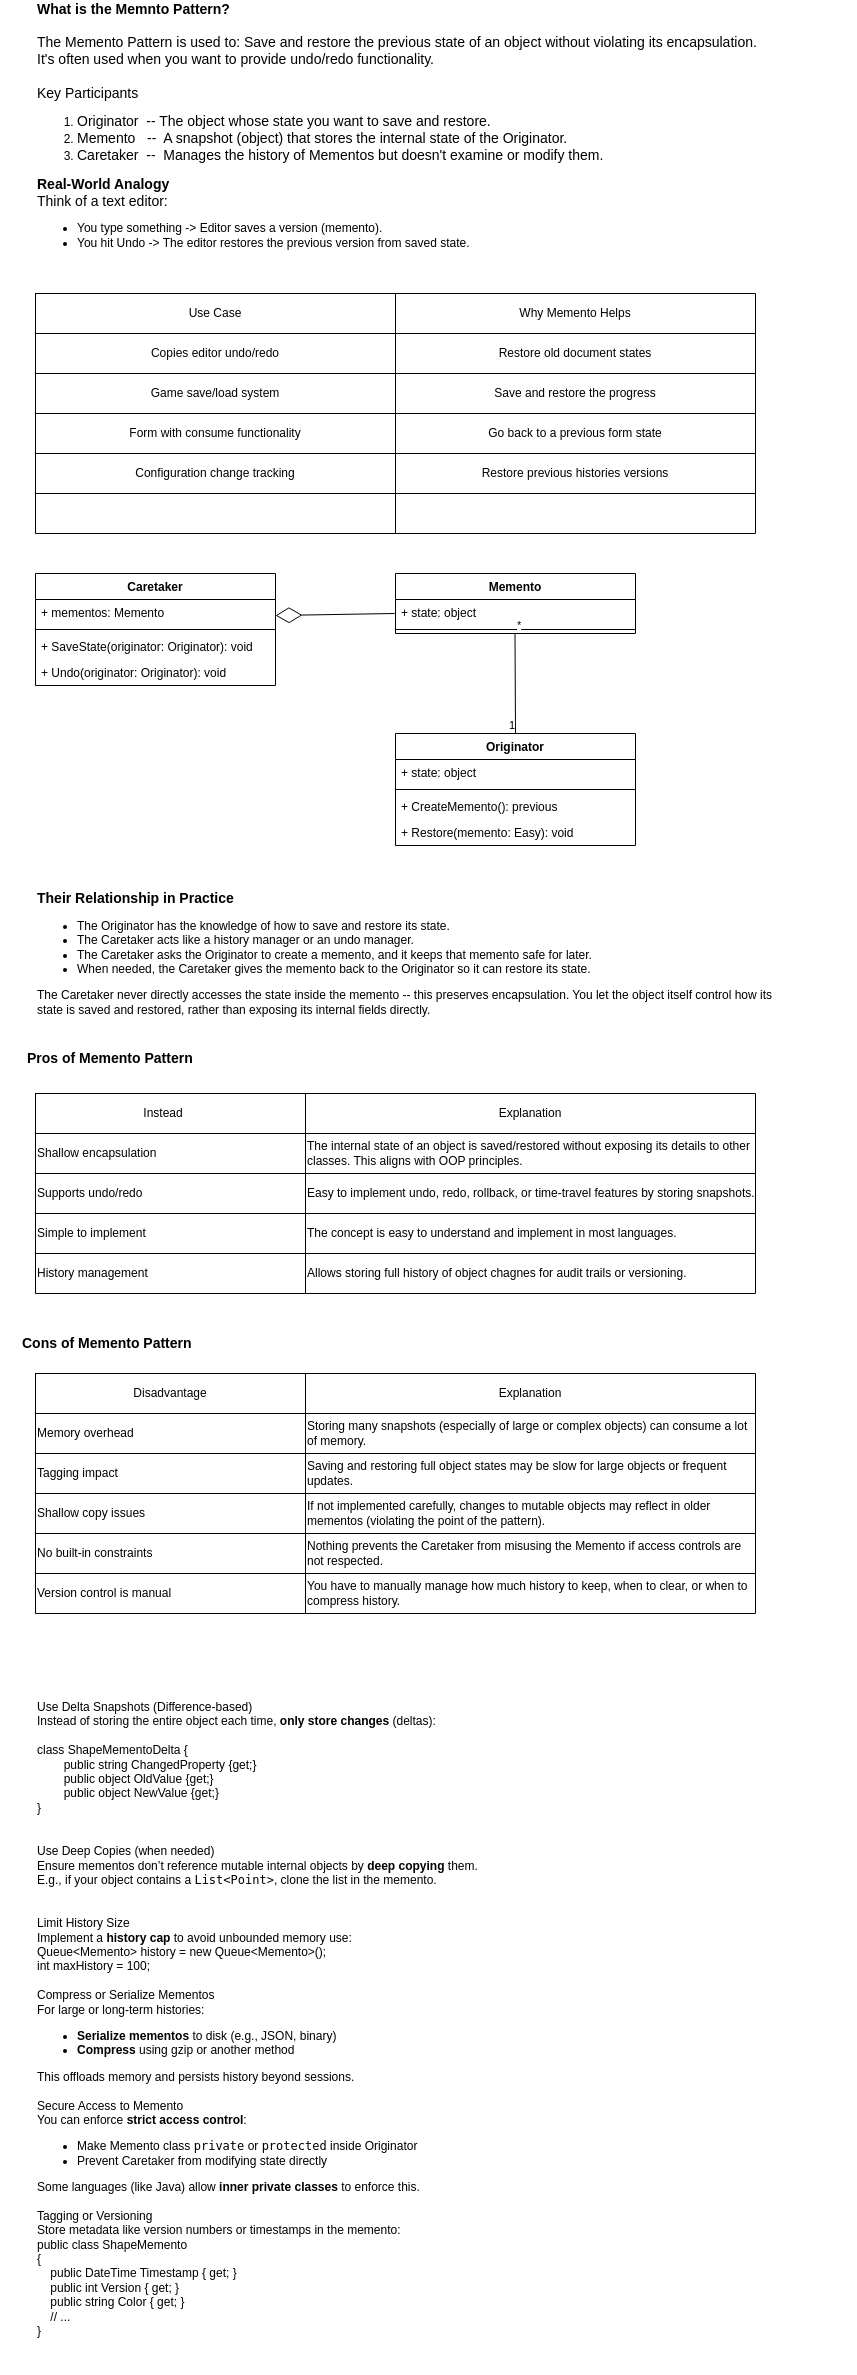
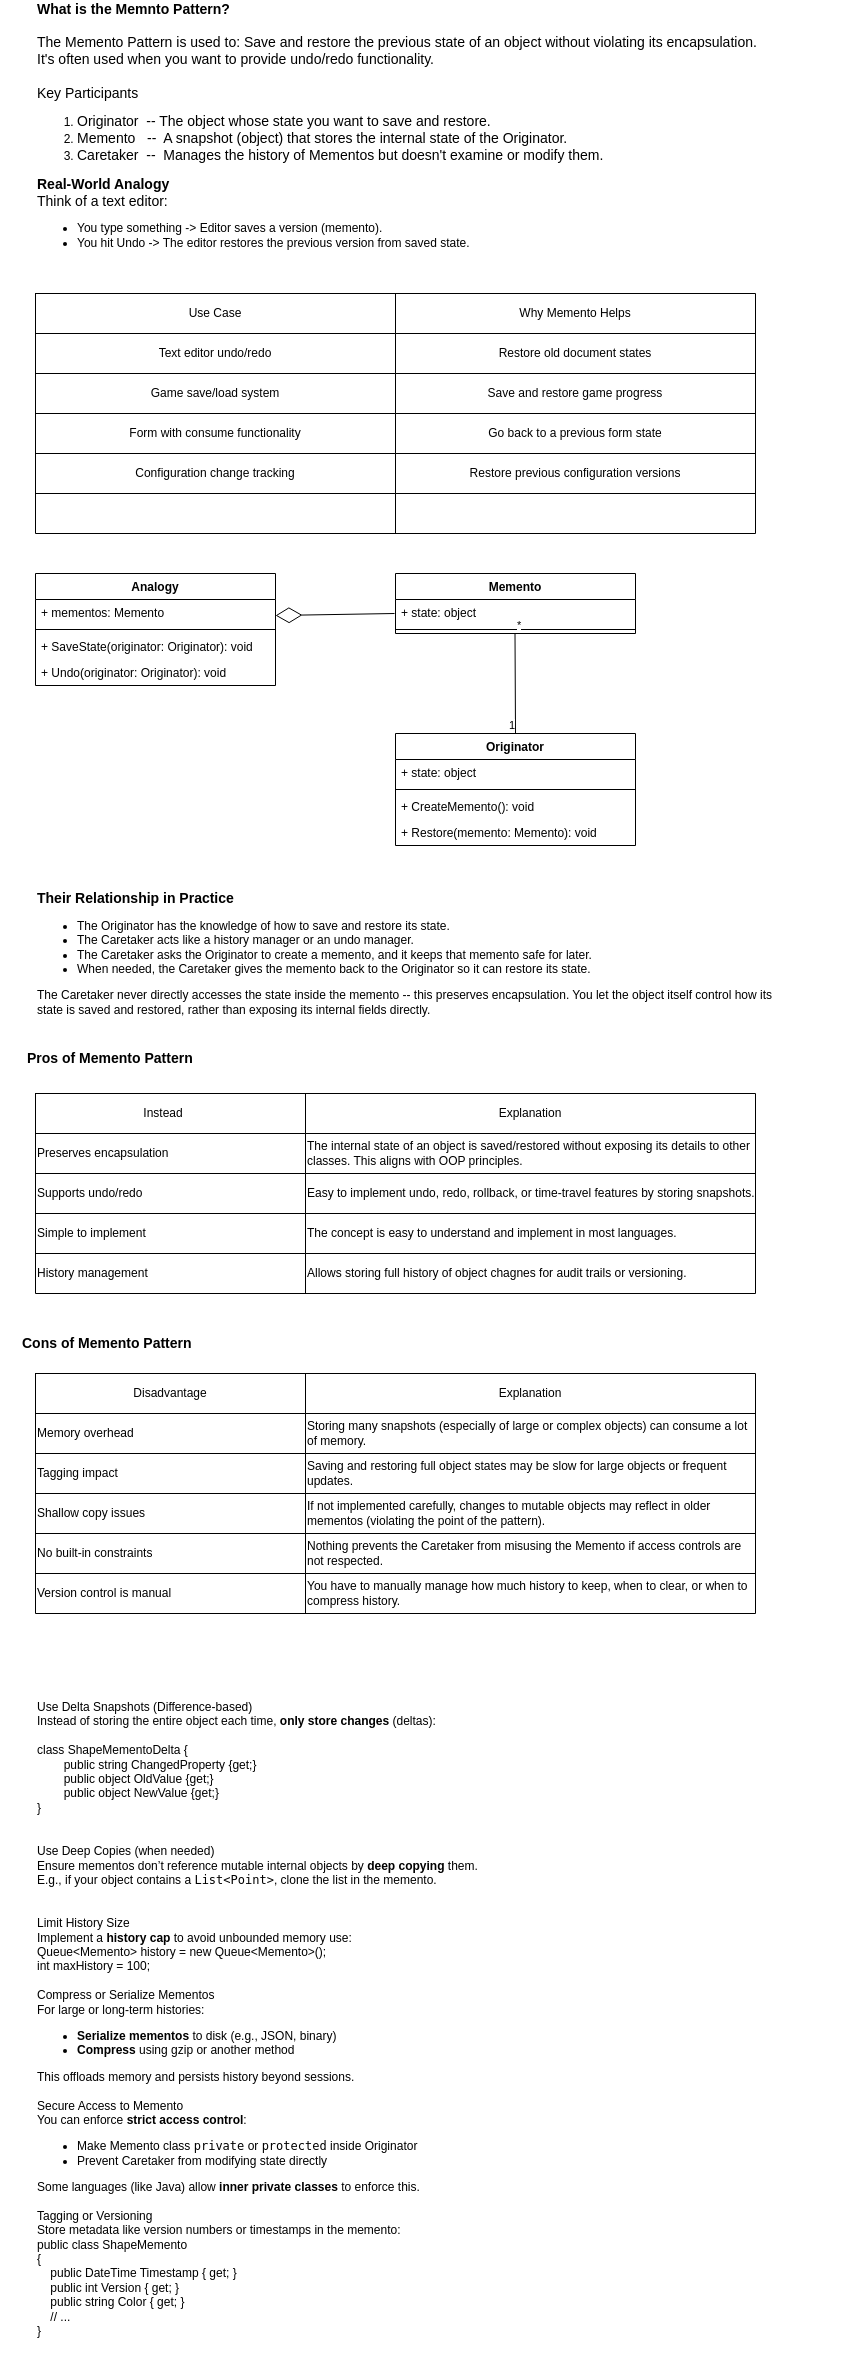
node "Copies editor undo/redo": label "Copies editor undo/redo" -> "Text editor undo/redo"
node "Save and restore the progress": label "Save and restore the progress" -> "Save and restore game progress"
node "Restore previous histories versions": label "Restore previous histories versions" -> "Restore previous configuration versions"
node "Caretaker": label "Caretaker" -> "Analogy"
node "+ CreateMemento(): previous": label "+ CreateMemento(): previous" -> "+ CreateMemento(): void"
node "+ Restore(memento: Easy): void": label "+ Restore(memento: Easy): void" -> "+ Restore(memento: Memento): void"
node "Shallow encapsulation": label "Shallow encapsulation" -> "Preserves encapsulation"
